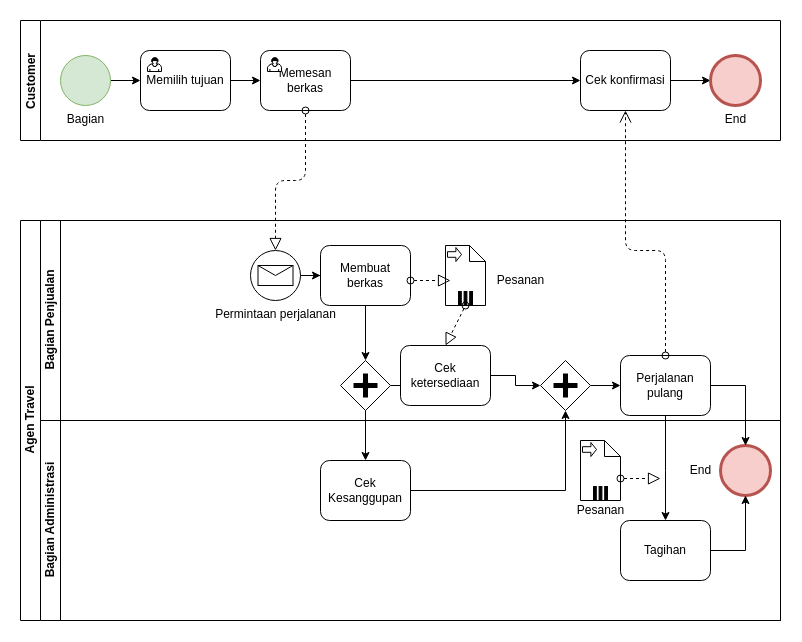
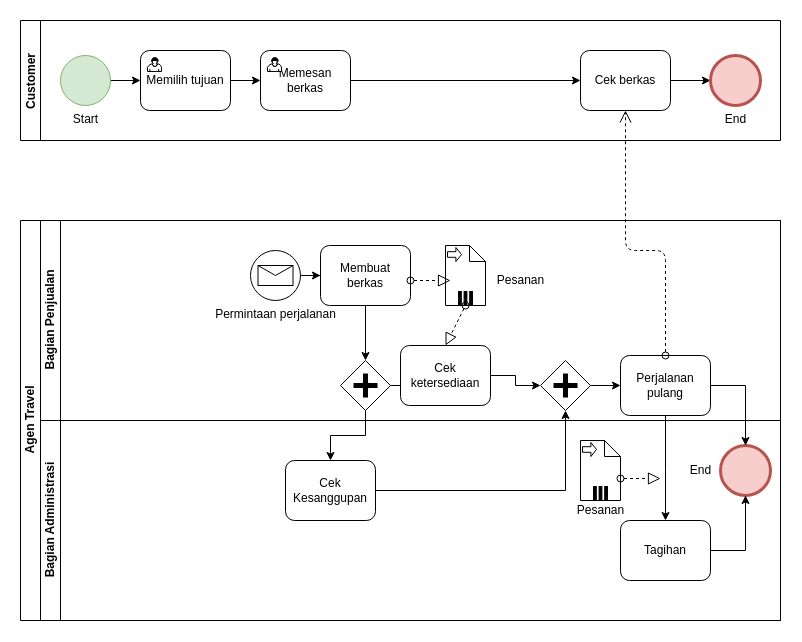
node "Cek konfirmasi": label "Cek konfirmasi" -> "Cek berkas"
node "Bagian": label "Bagian" -> "Start"
edge "Memesan berkas" -- "Permintaan perjalanan": removed
node "Cek Kesanggupan": moved (366, 491) -> (331, 491)
